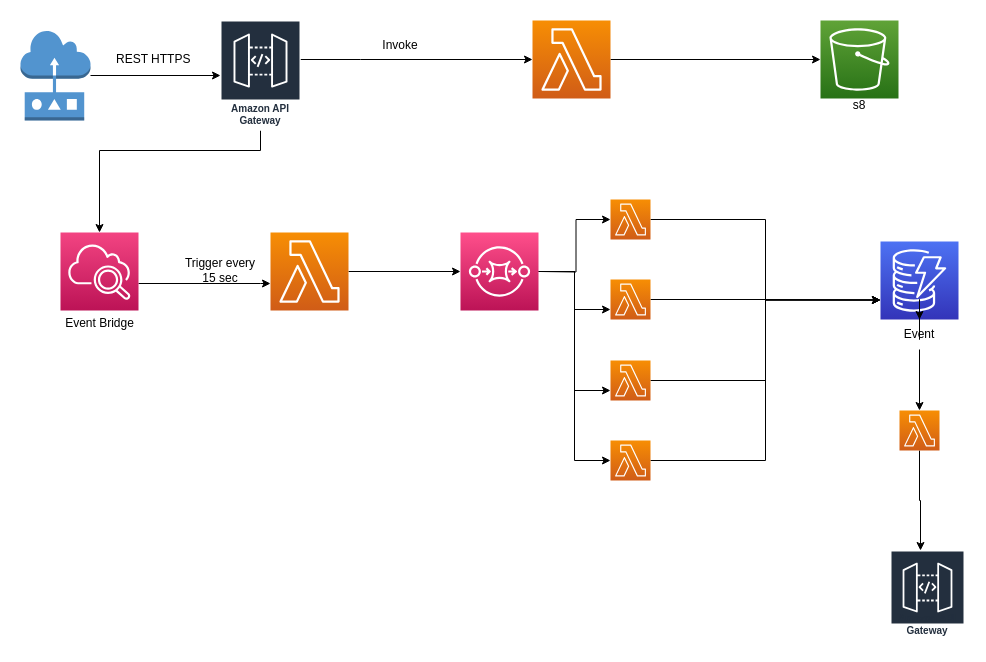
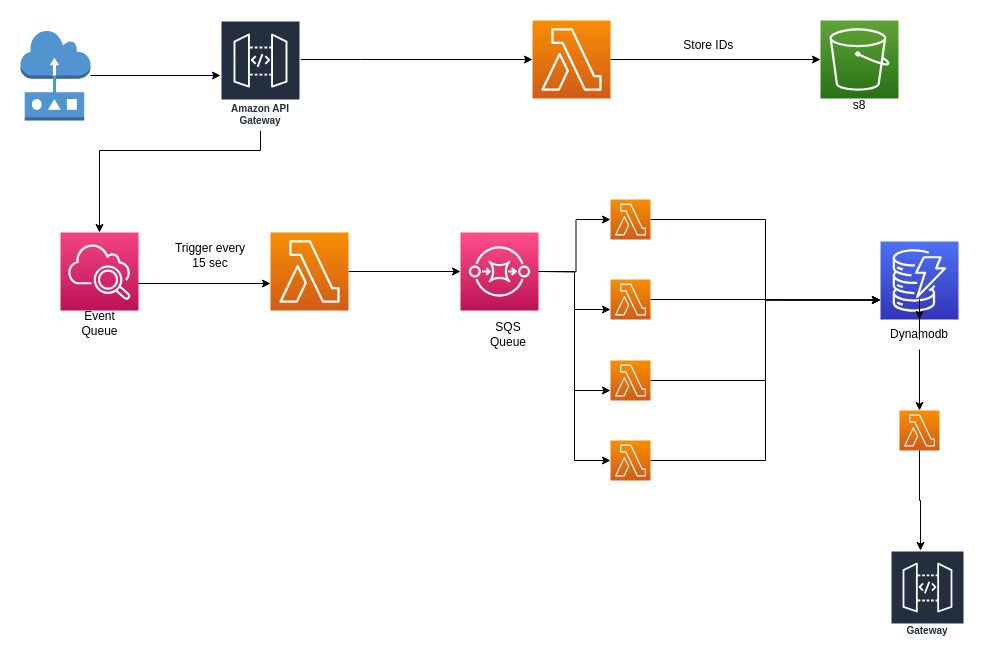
node "Invoke": removed
node "Store IDs": added
node "REST HTTPS": removed
node "Trigger every 15 sec": moved (221, 271) -> (211, 256)
node "Event Bridge": label "Event Bridge" -> "Event Queue"
node "SQS Queue": added
node "Event": label "Event" -> "Dynamodb"
